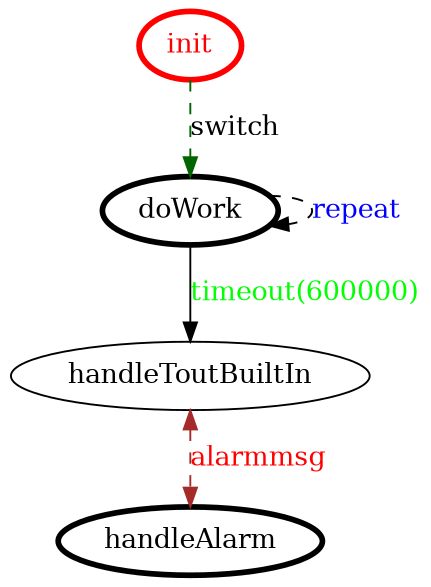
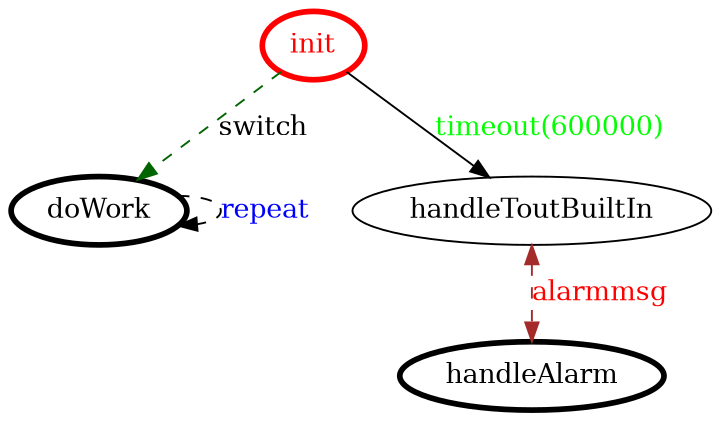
edge "doWork" -> "handleToutBuiltIn": now "init" -> "handleToutBuiltIn"
